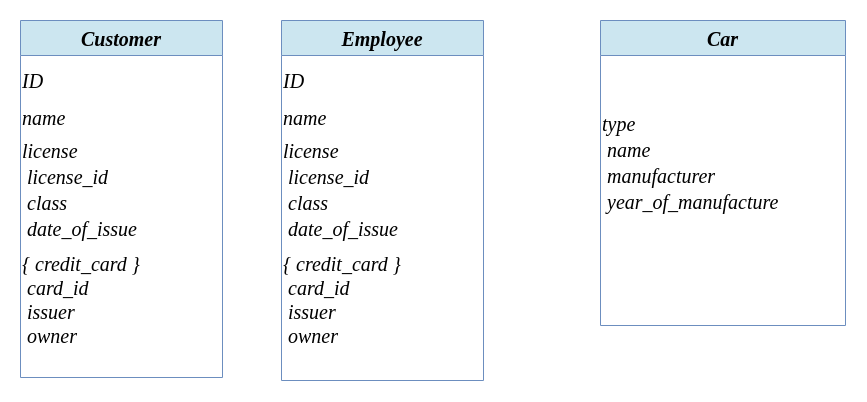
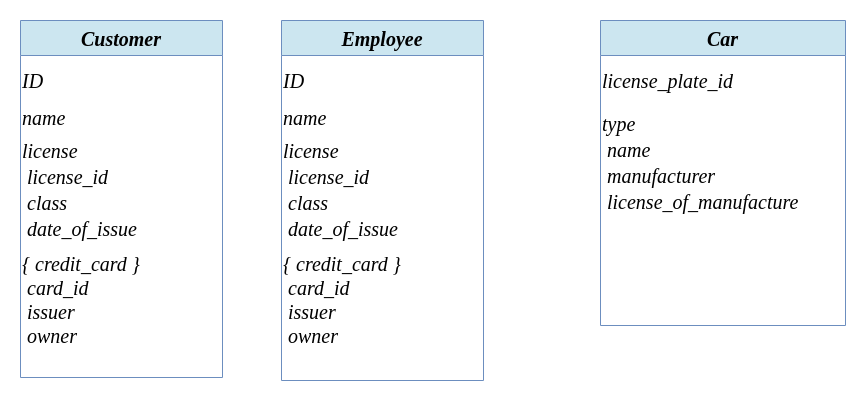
node "license_plate_id": added
node "type name manufacturer year_of_manufacture": label "type name manufacturer year_of_manufacture" -> "type name manufacturer license_of_manufacture"
